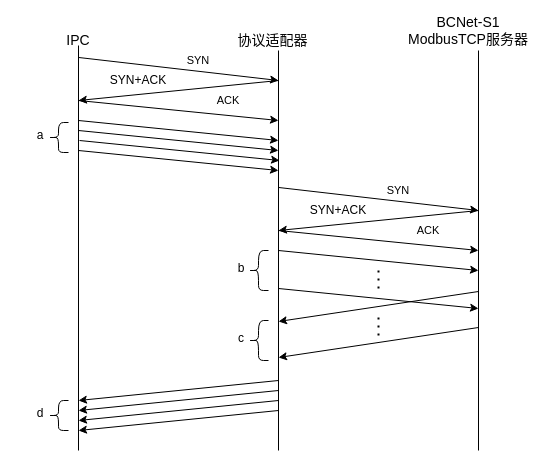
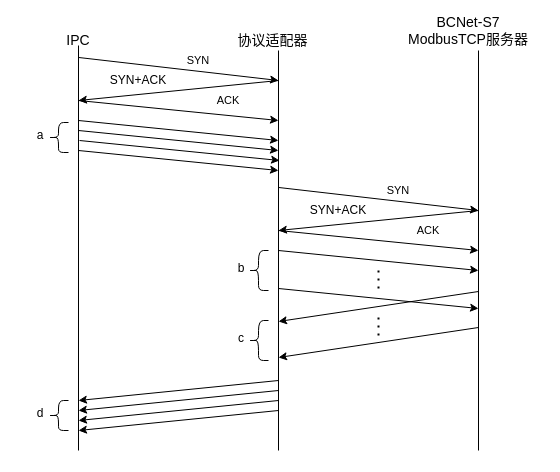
node "BCNet-S1 ModbusTCP服务器": label "BCNet-S1 ModbusTCP服务器" -> "BCNet-S7 ModbusTCP服务器"
